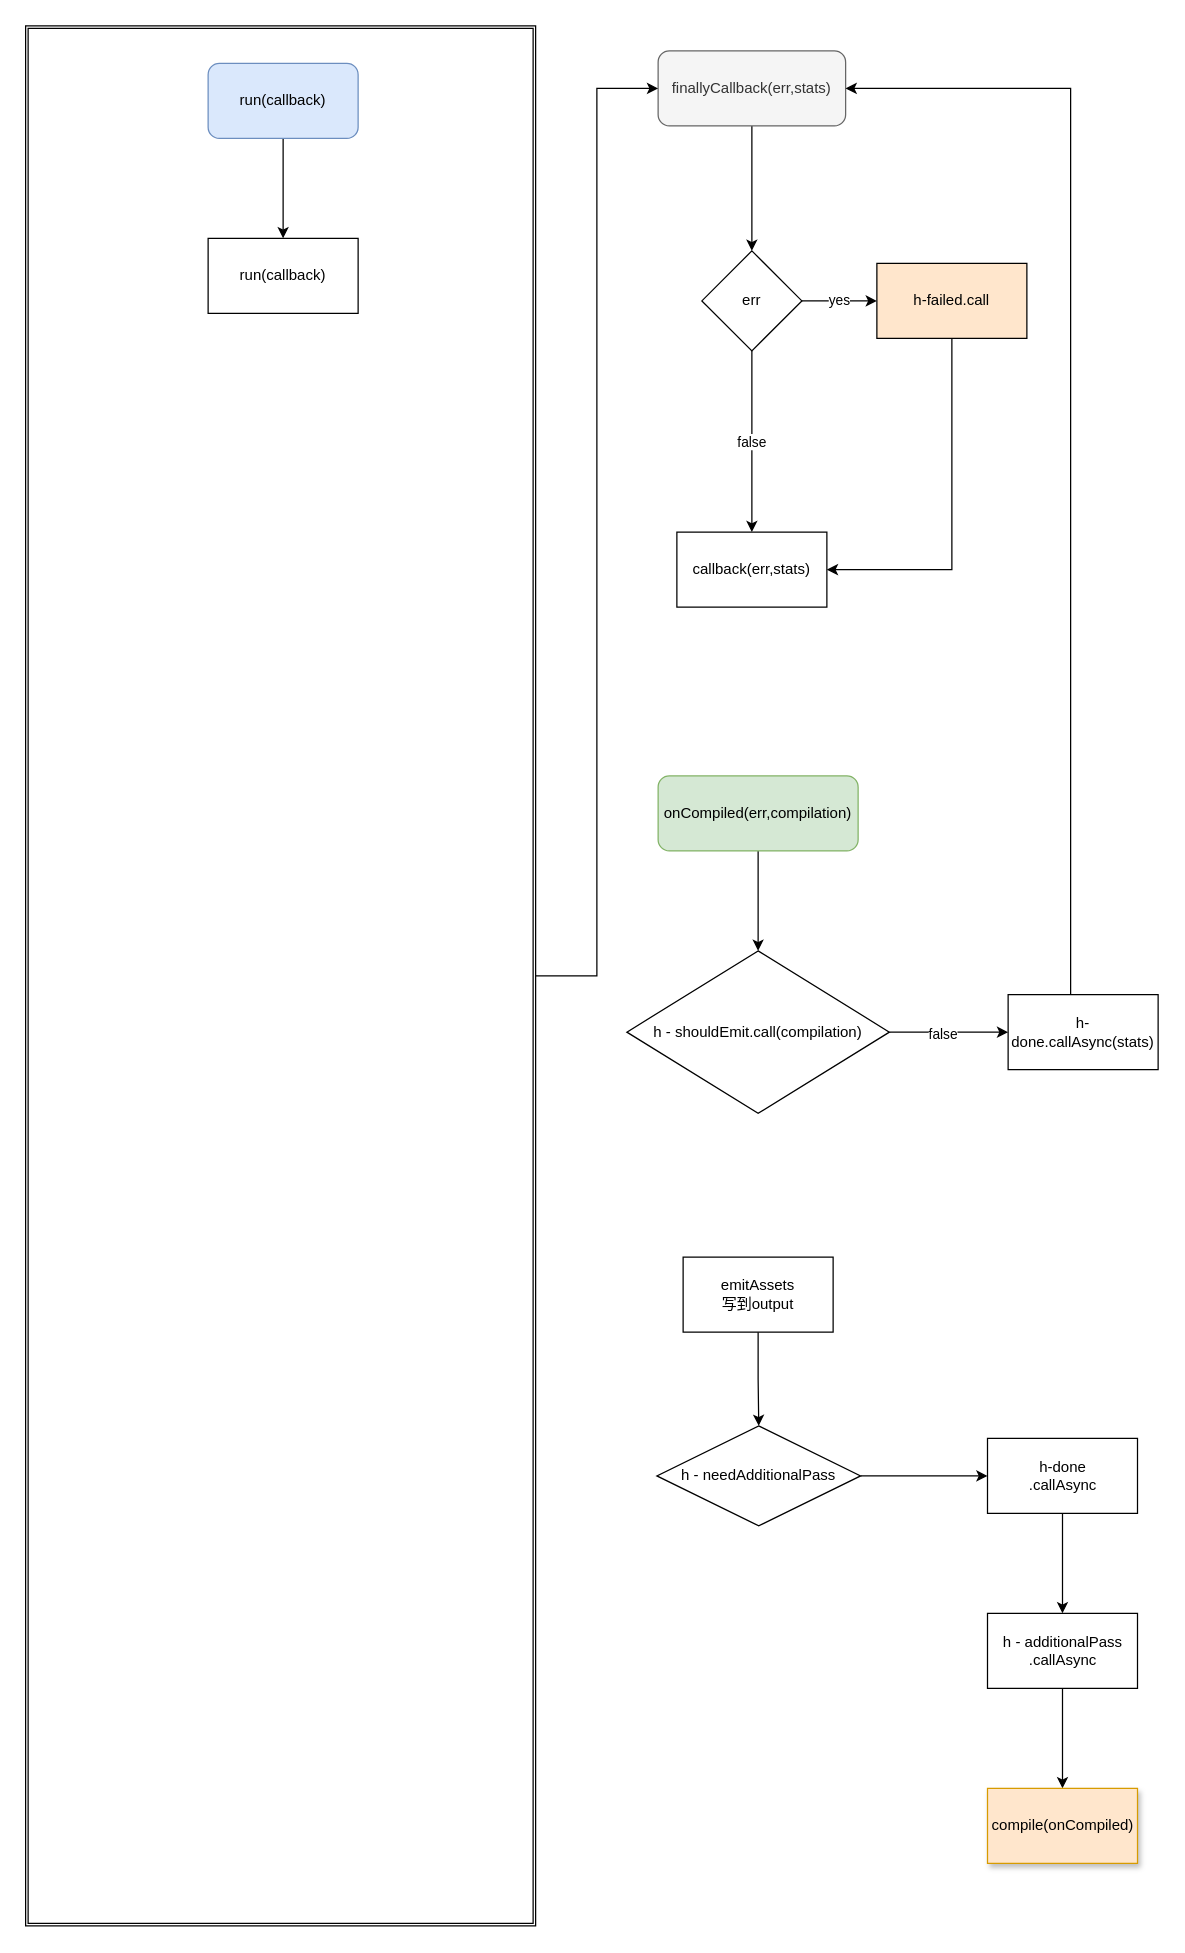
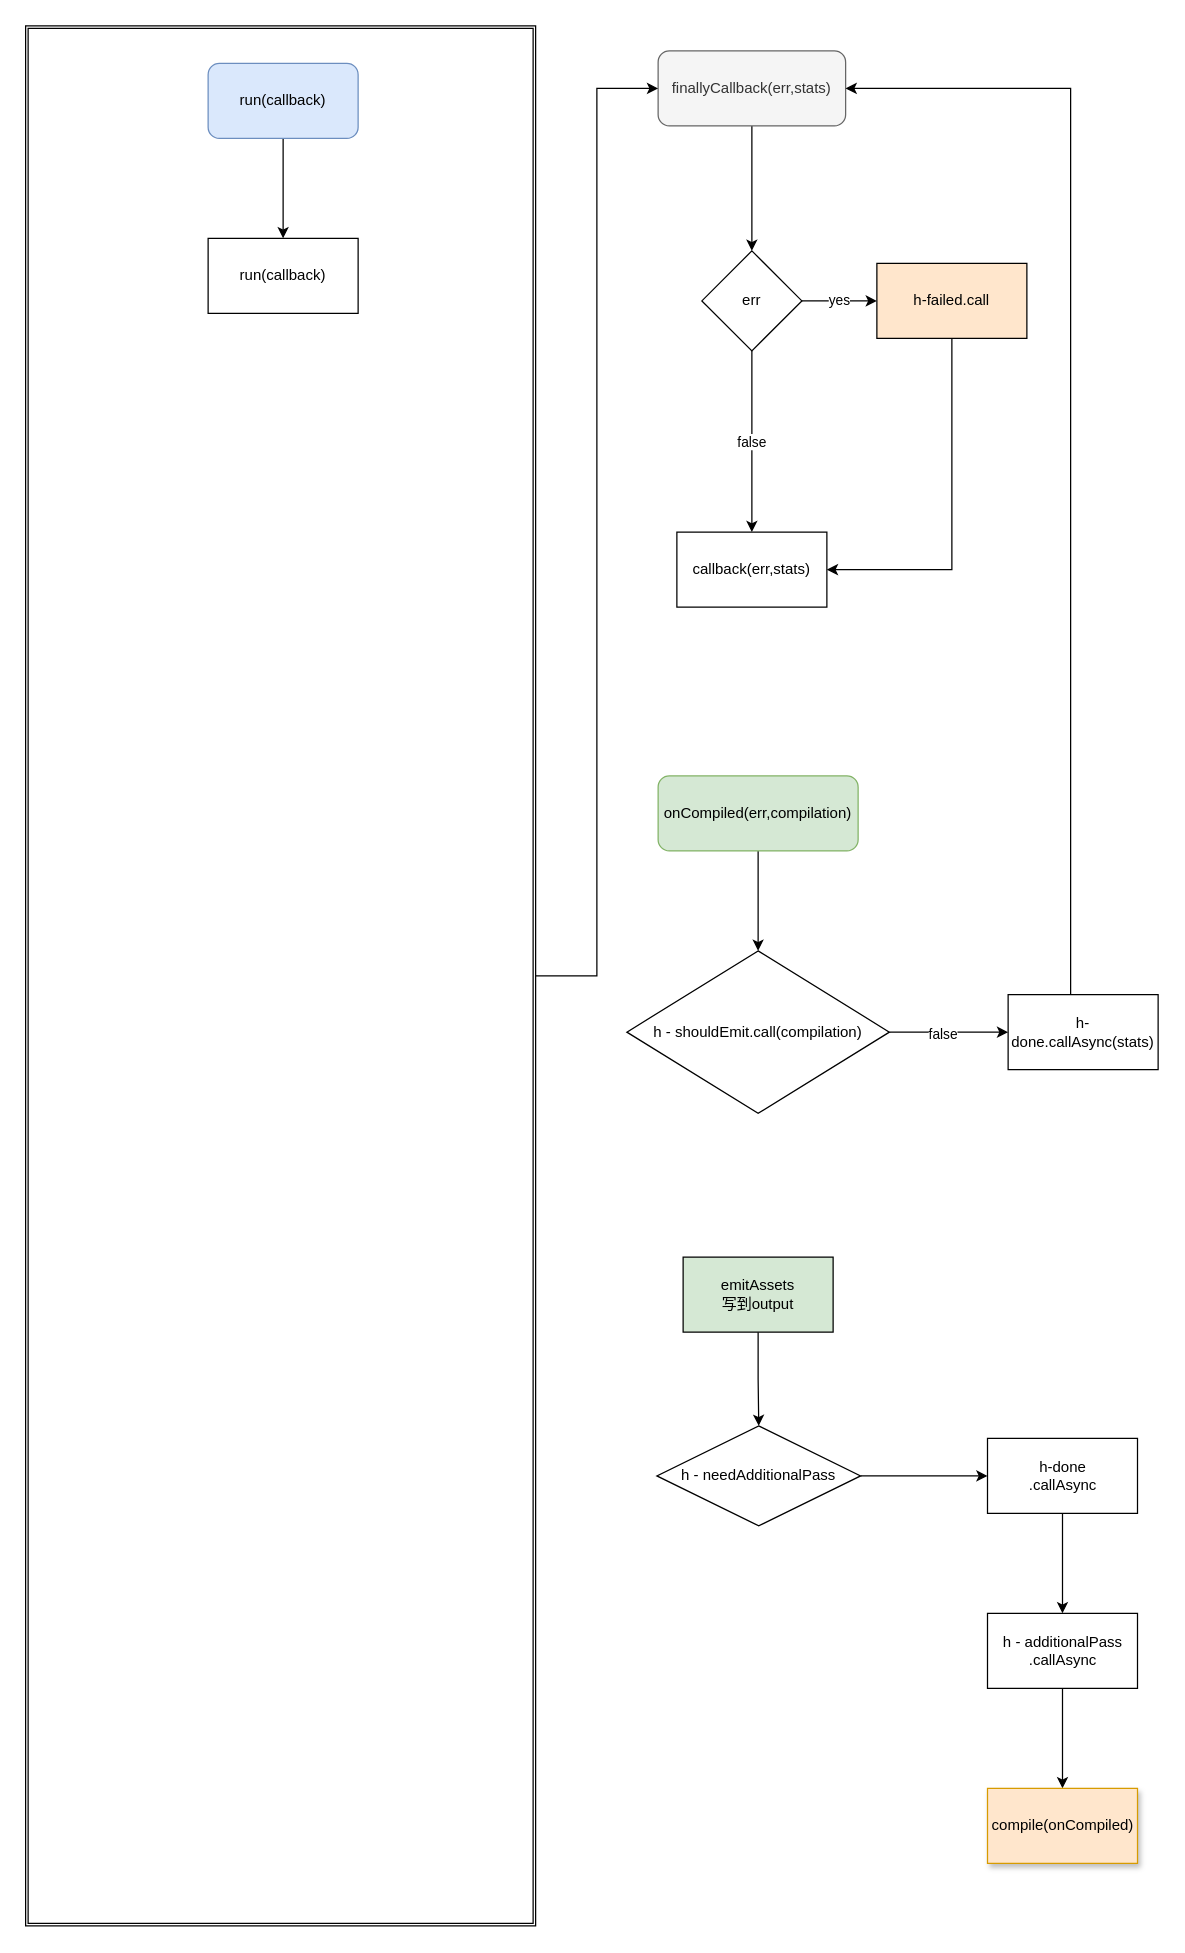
node "emitAssets 写到output": fillcolor #ffffff -> #d5e8d4
